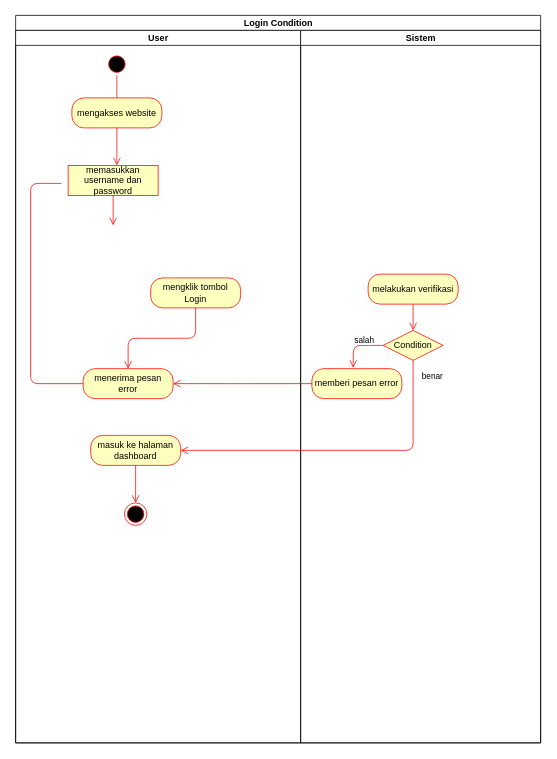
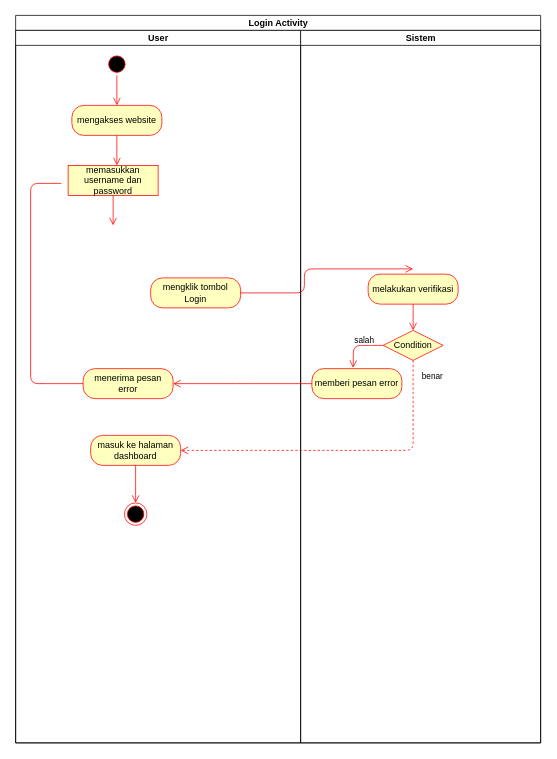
node "Login Condition": label "Login Condition" -> "Login Activity"
node "mengakses website": moved (117, 113) -> (117, 120)
edge "mengklik tombol Login" -> "menerima pesan error": now "mengklik tombol Login" -> "melakukan verifikasi"
edge "Condition" -> "masuk ke halaman dashboard": style solid -> dashed
